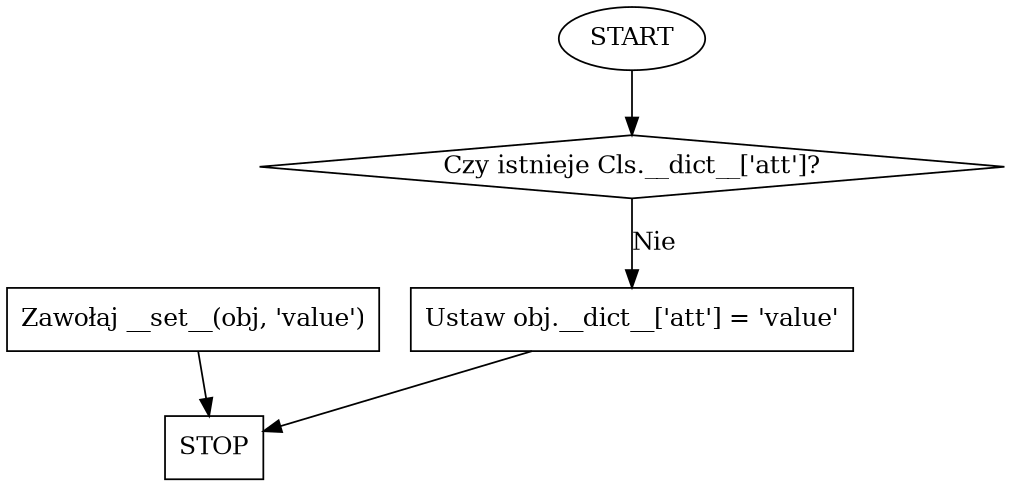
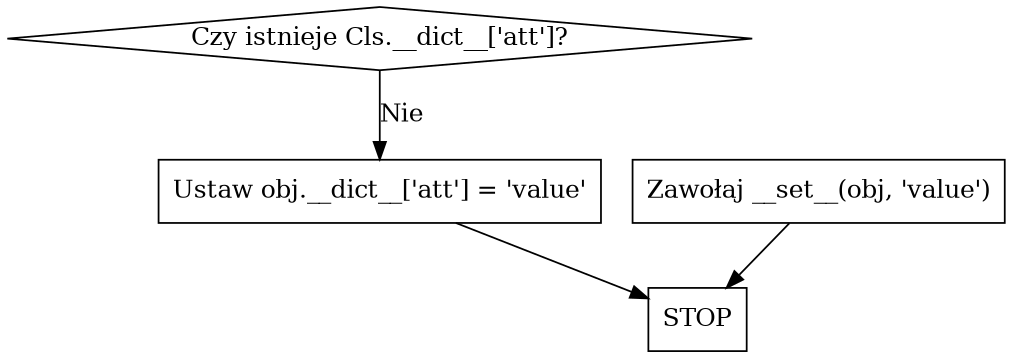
node "START": removed
